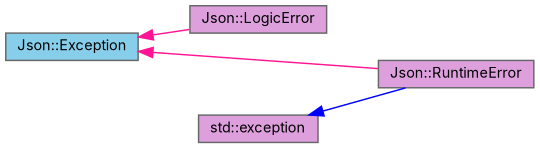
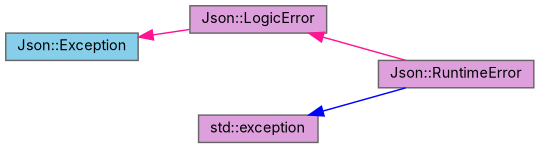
edge "Json::RuntimeError" -> "Json::Exception": now "Json::RuntimeError" -> "Json::LogicError"
